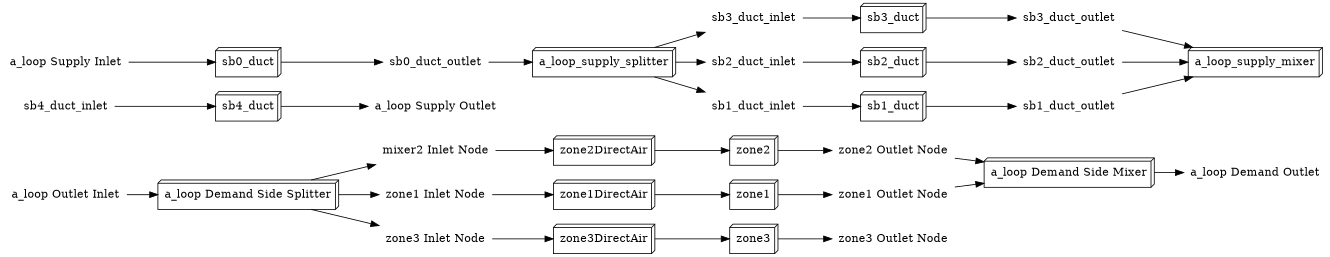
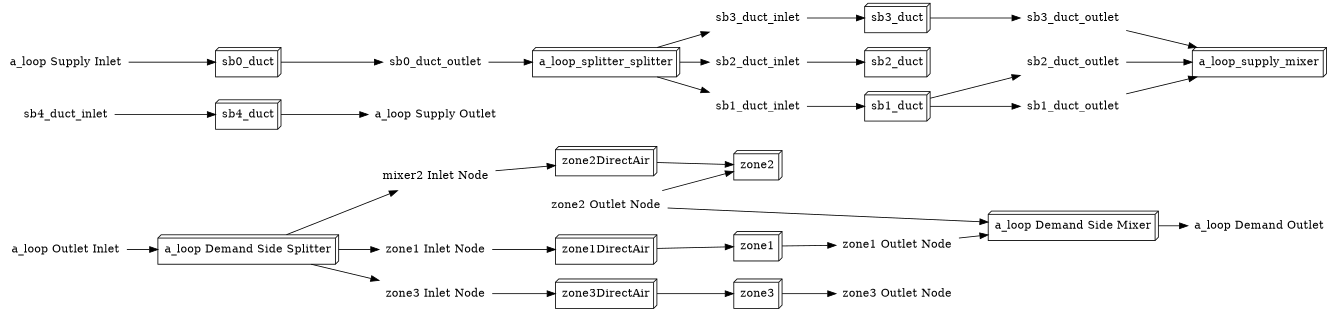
node "a_loop_supply_splitter": label "a_loop_supply_splitter" -> "a_loop_splitter_splitter"
edge "sb2_duct" -> "sb2_duct_outlet": now "sb1_duct" -> "sb2_duct_outlet"
edge "zone2" -> "zone2 Outlet Node": reversed
